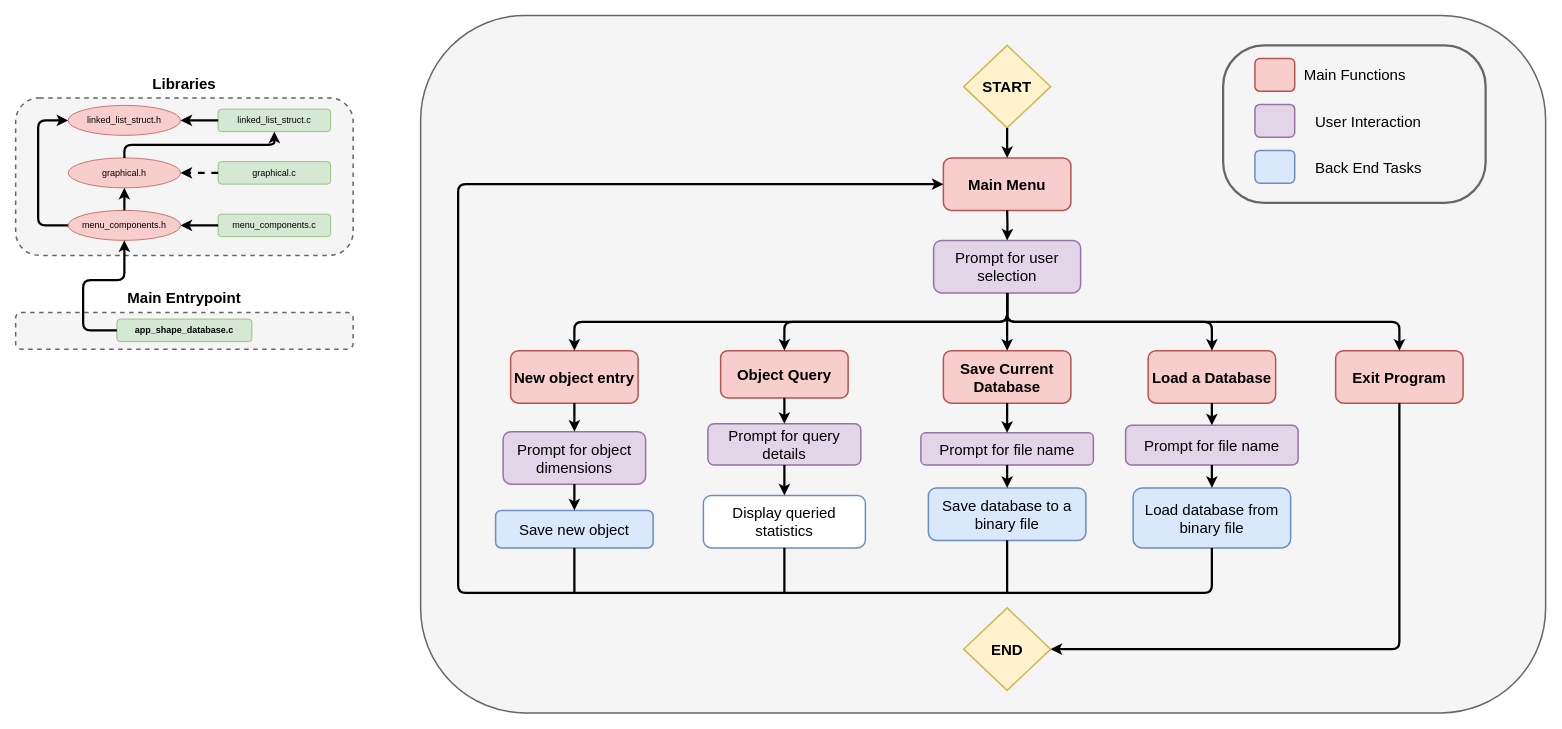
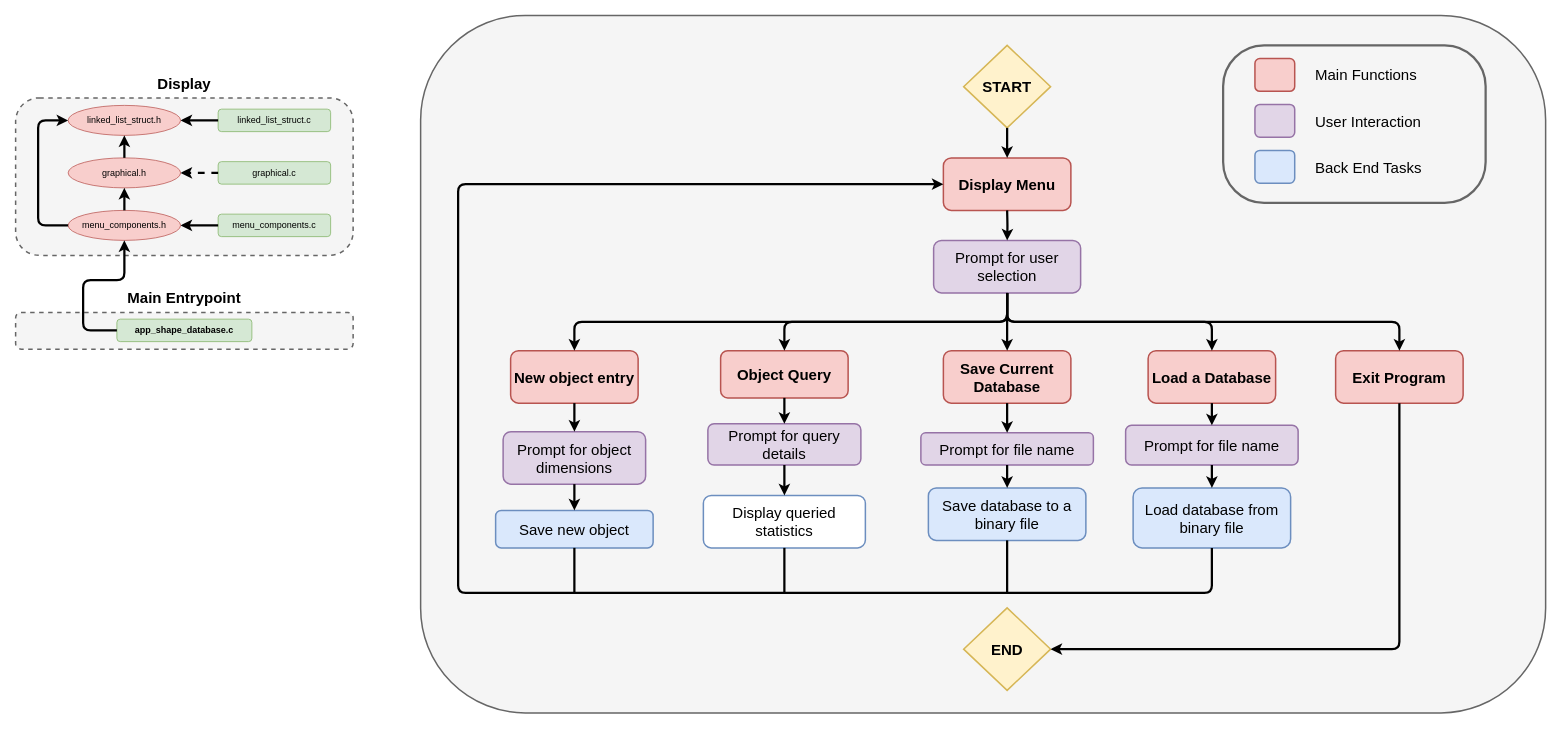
node "Main Functions": moved (1378, 75) -> (1389, 75)
node "Libraries": label "Libraries" -> "Display"
edge "graphical.h" -> "linked_list_struct.c": now "graphical.h" -> "linked_list_struct.h"
node "Main Menu": label "Main Menu" -> "Display Menu"
